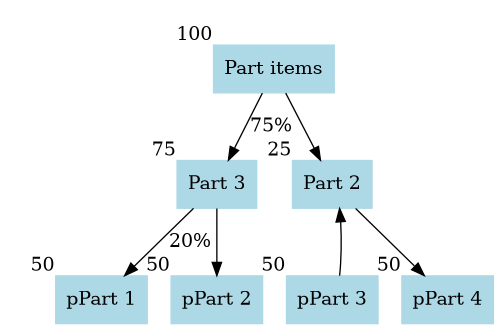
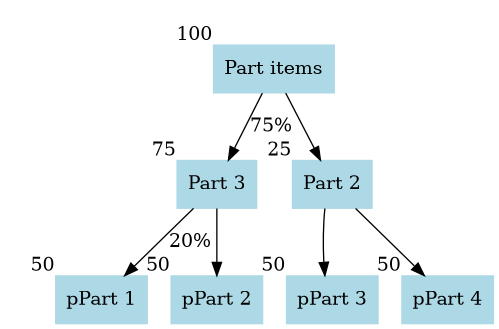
edge "pPart 3 50" -> "Part 2 25": reversed
